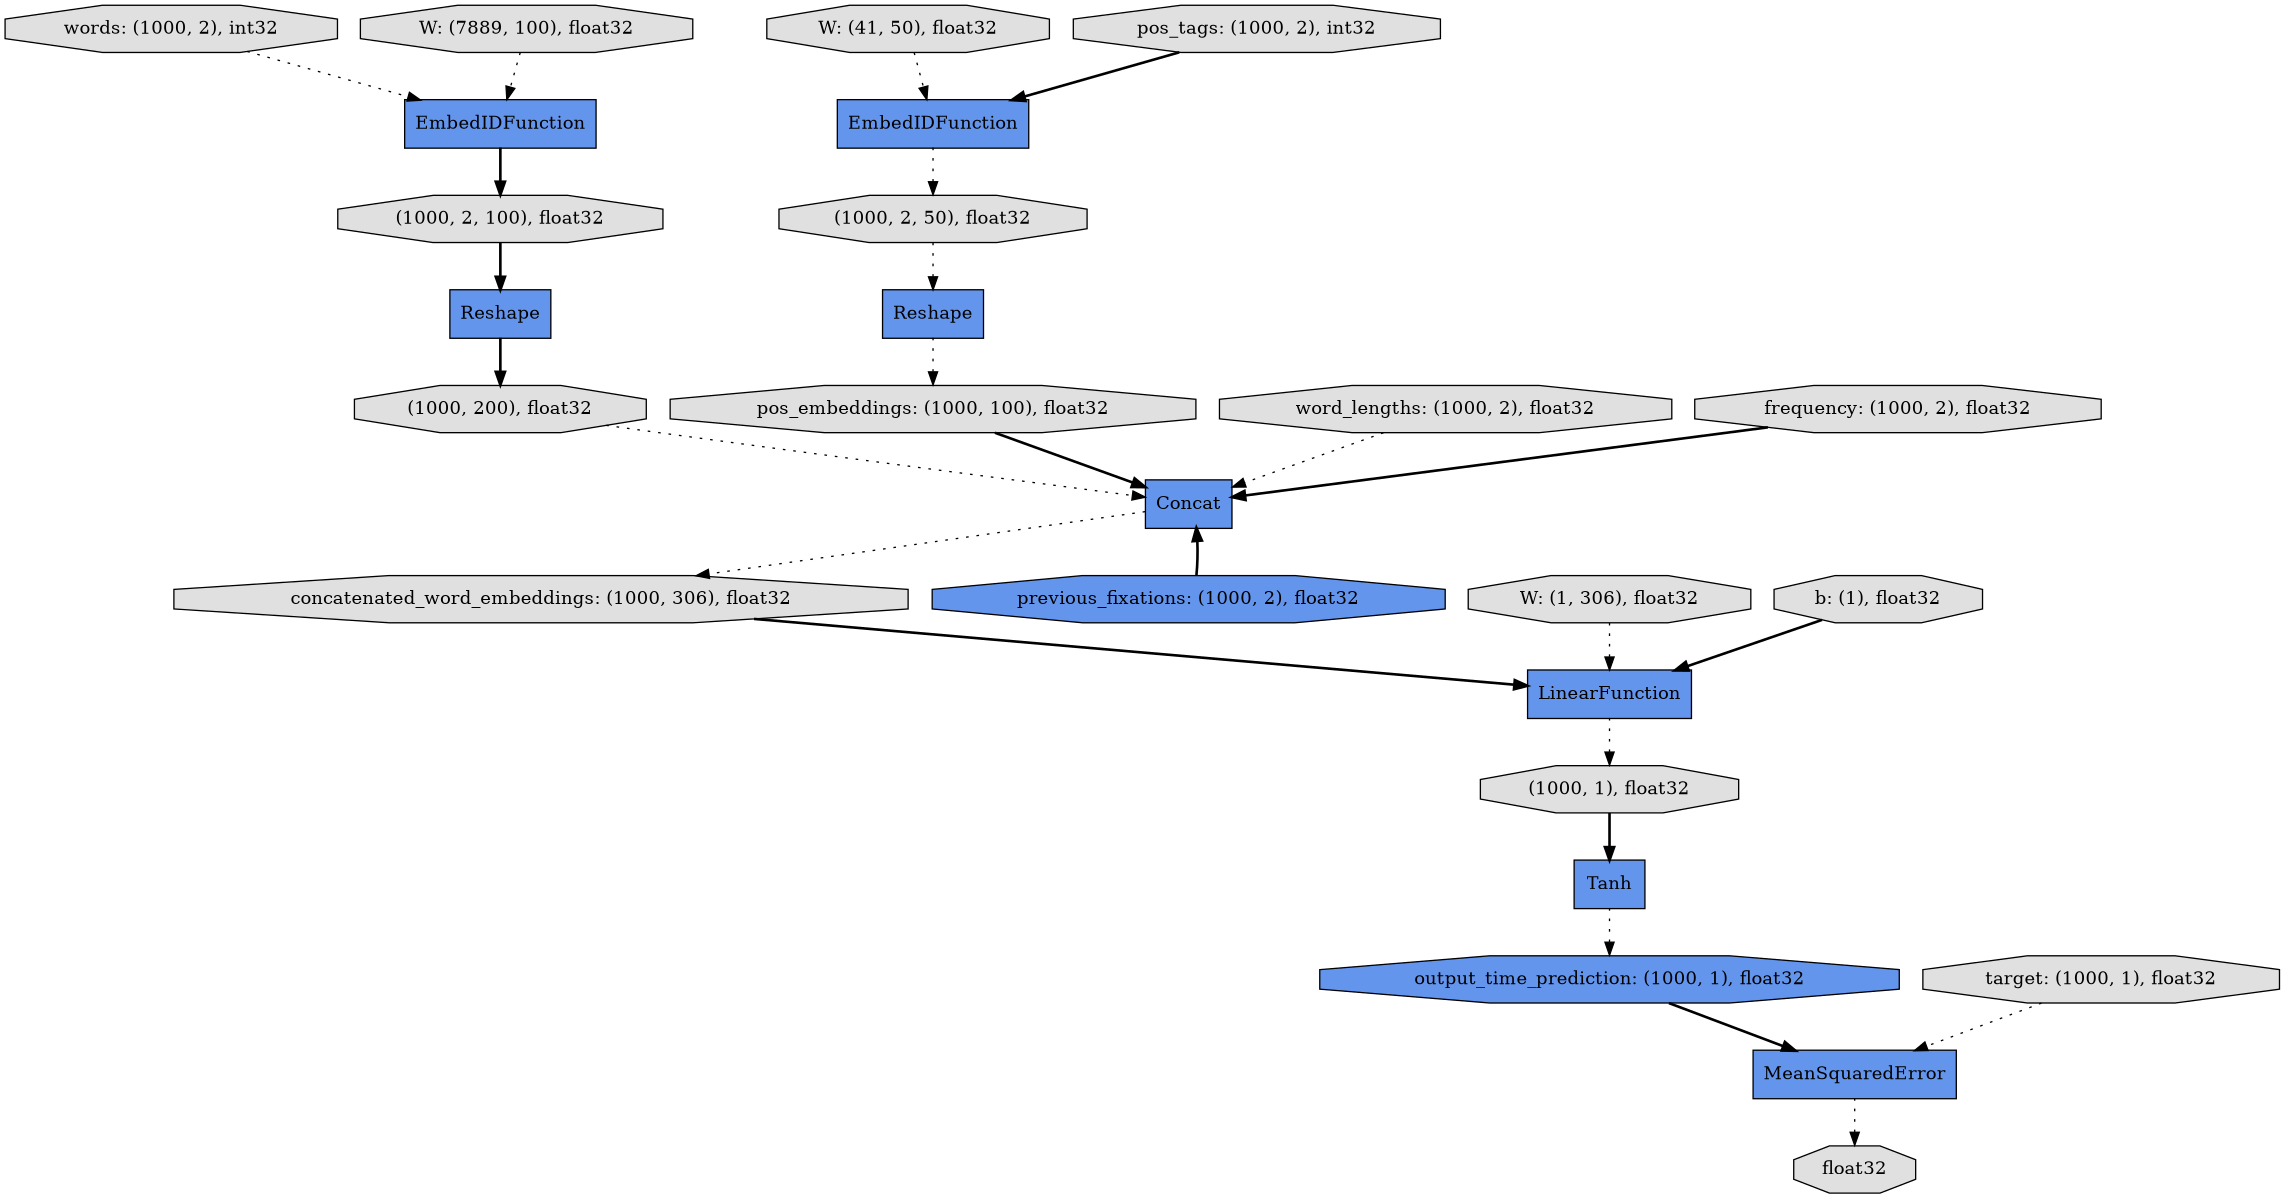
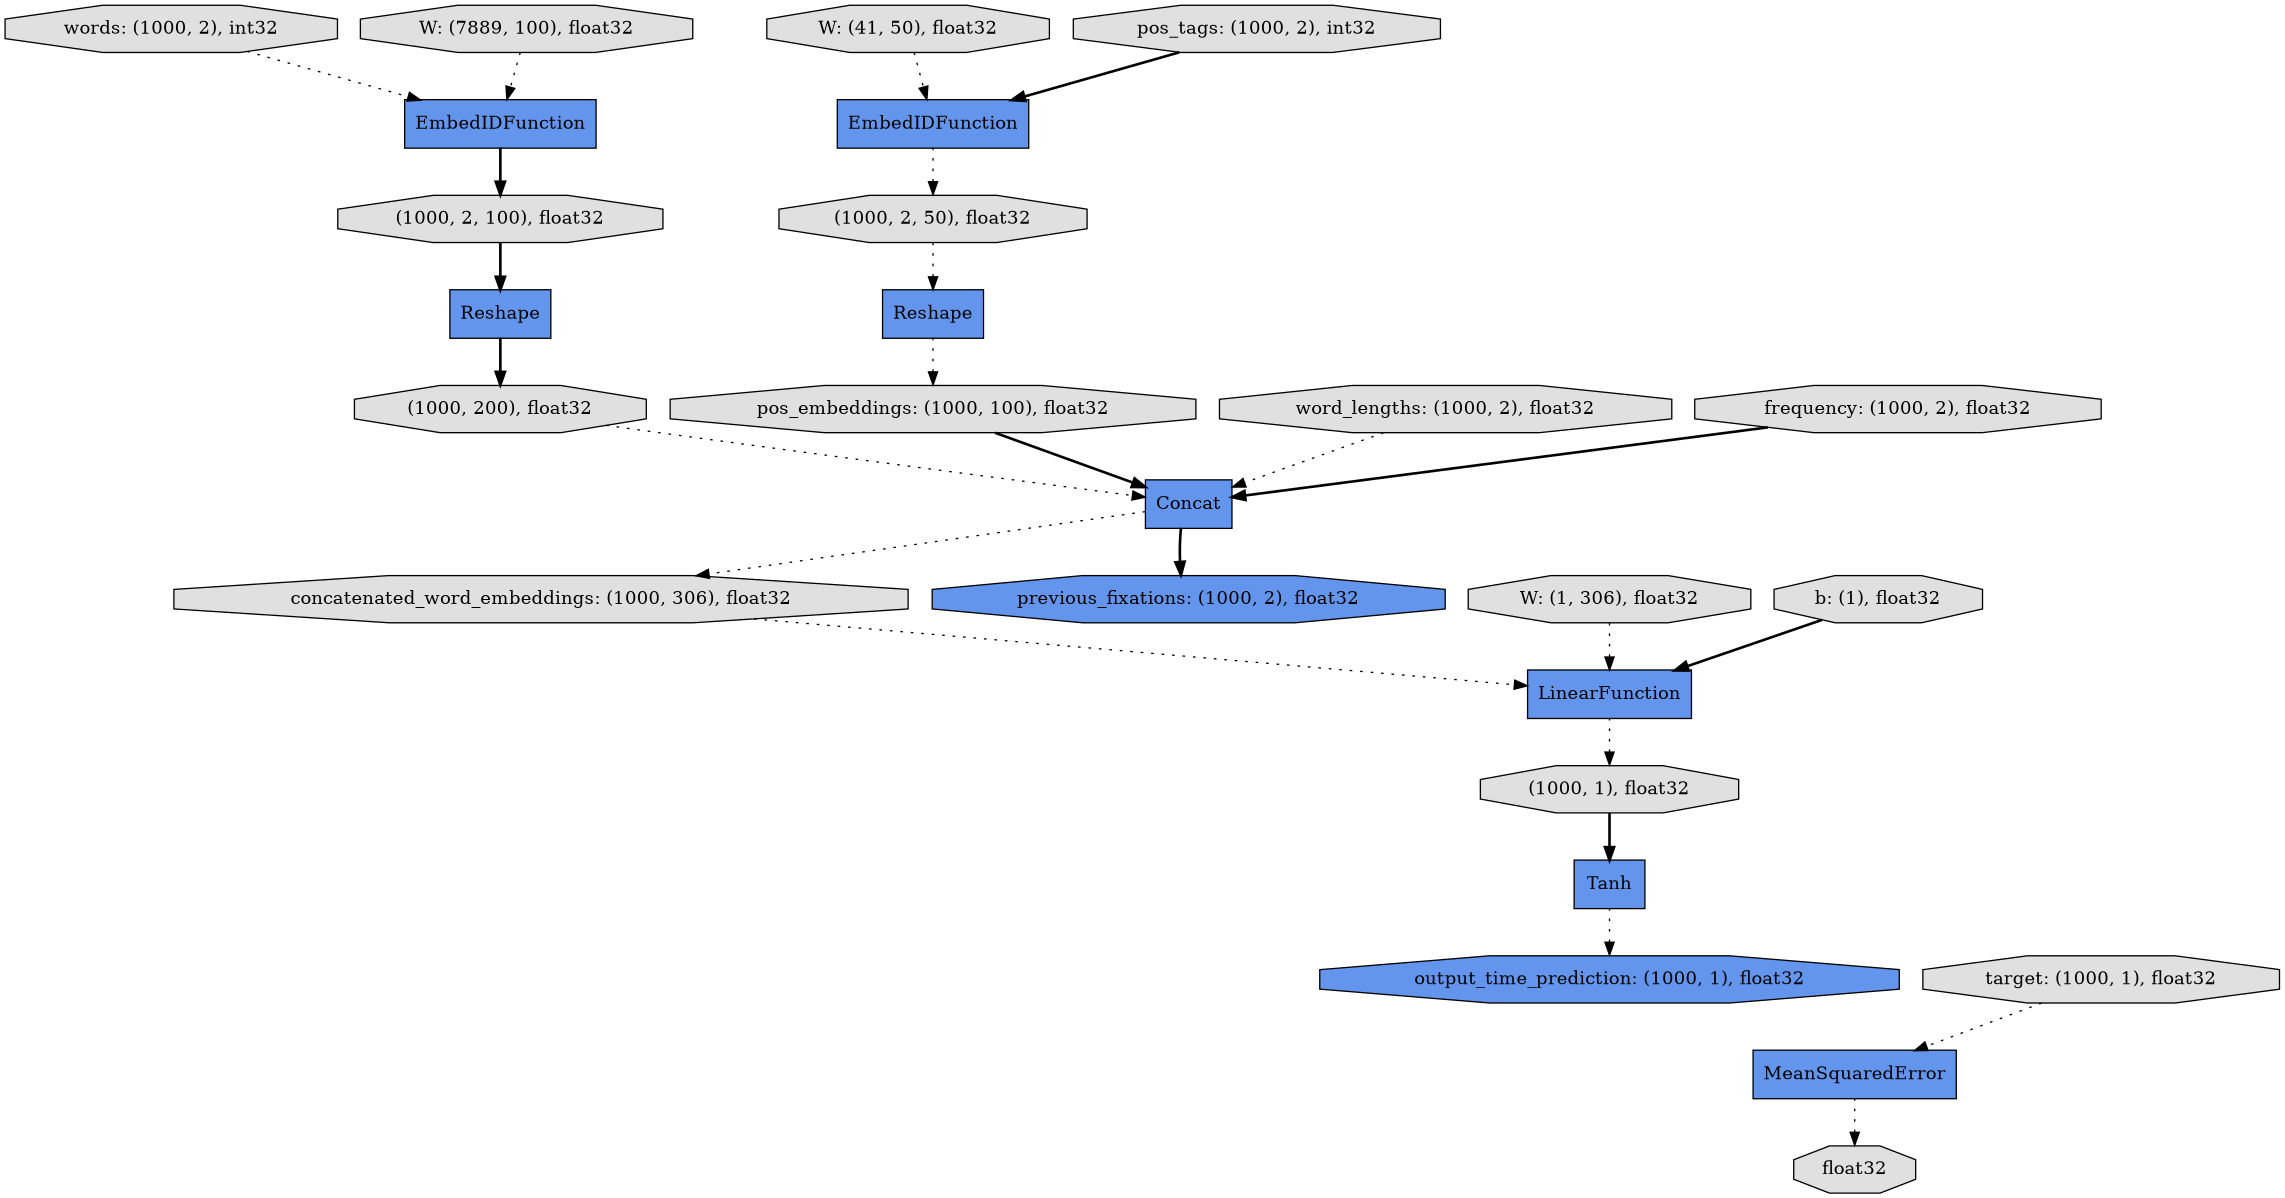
edge "previous_fixations: (1000, 2), float32" -> "Concat": reversed
edge "concatenated_word_embeddings: (1000, 306), float32" -> "LinearFunction": style bold -> dotted
edge "output_time_prediction: (1000, 1), float32" -> "MeanSquaredError": removed
